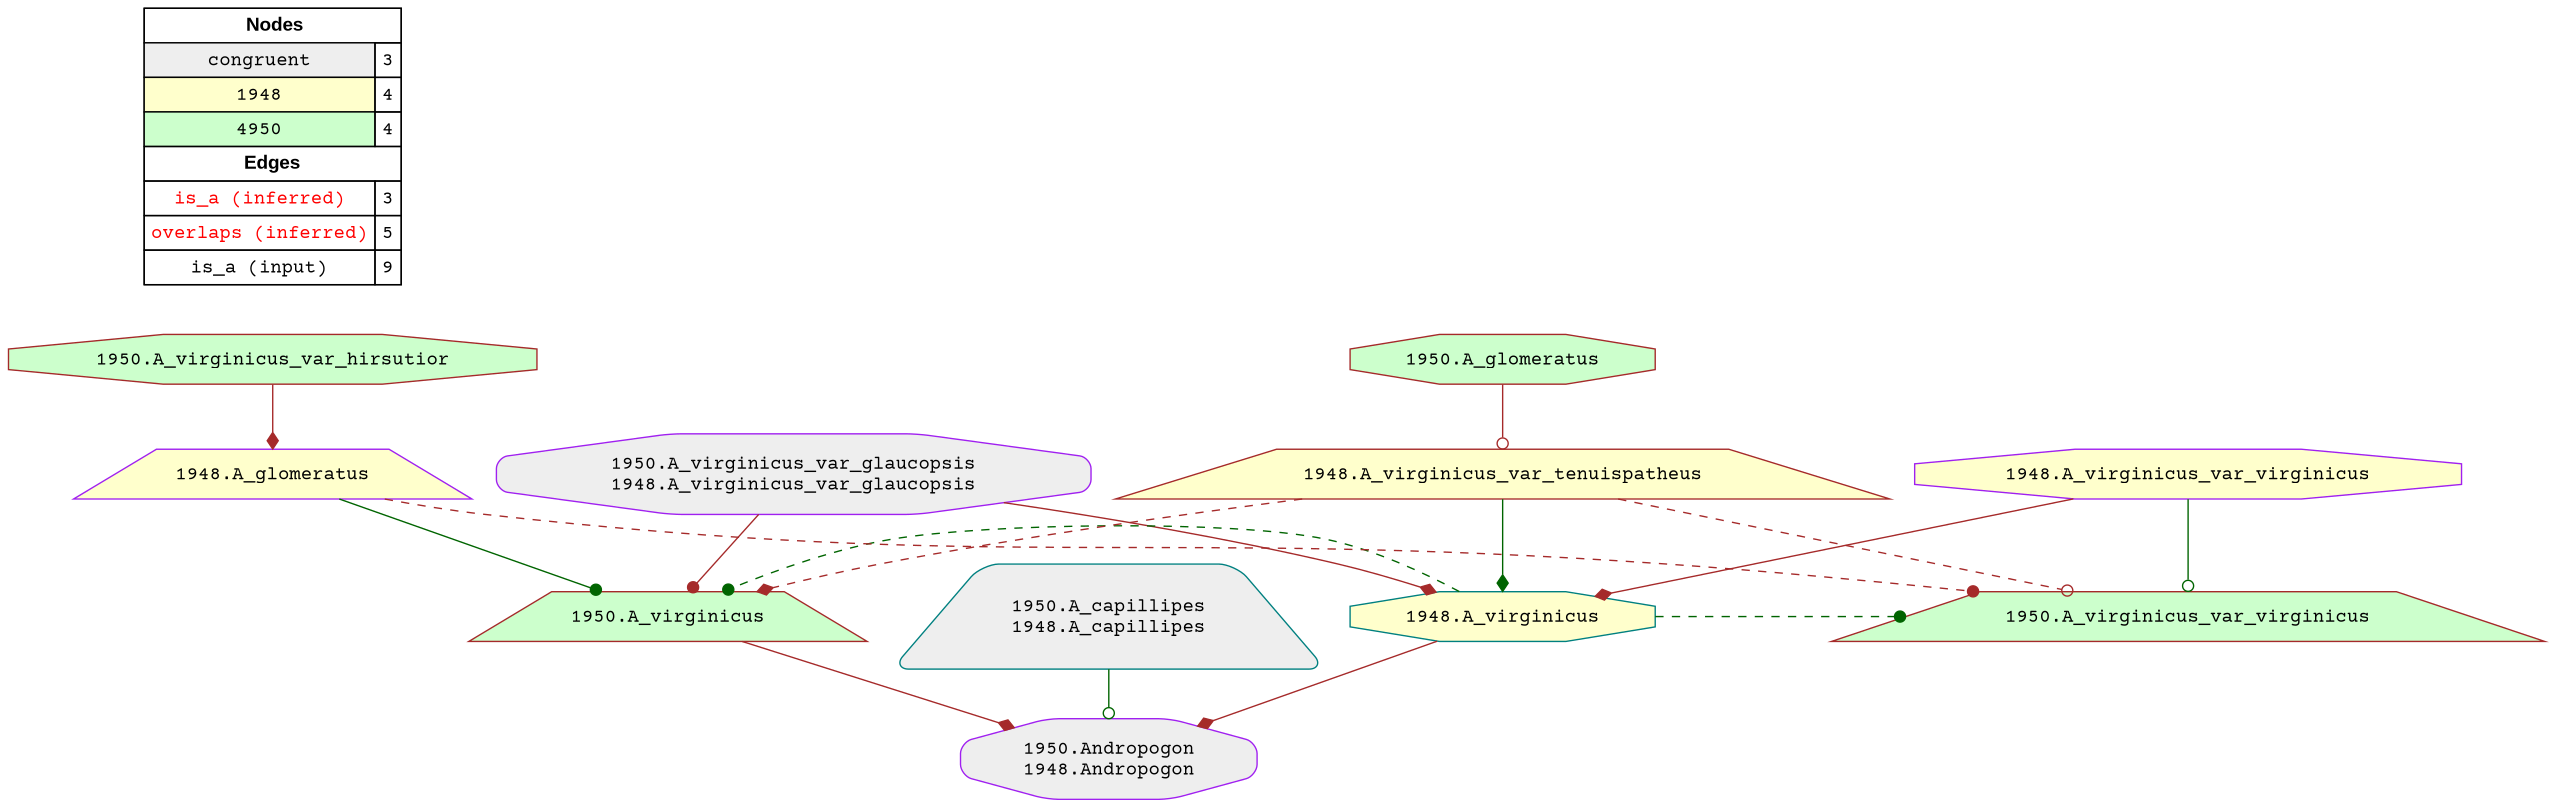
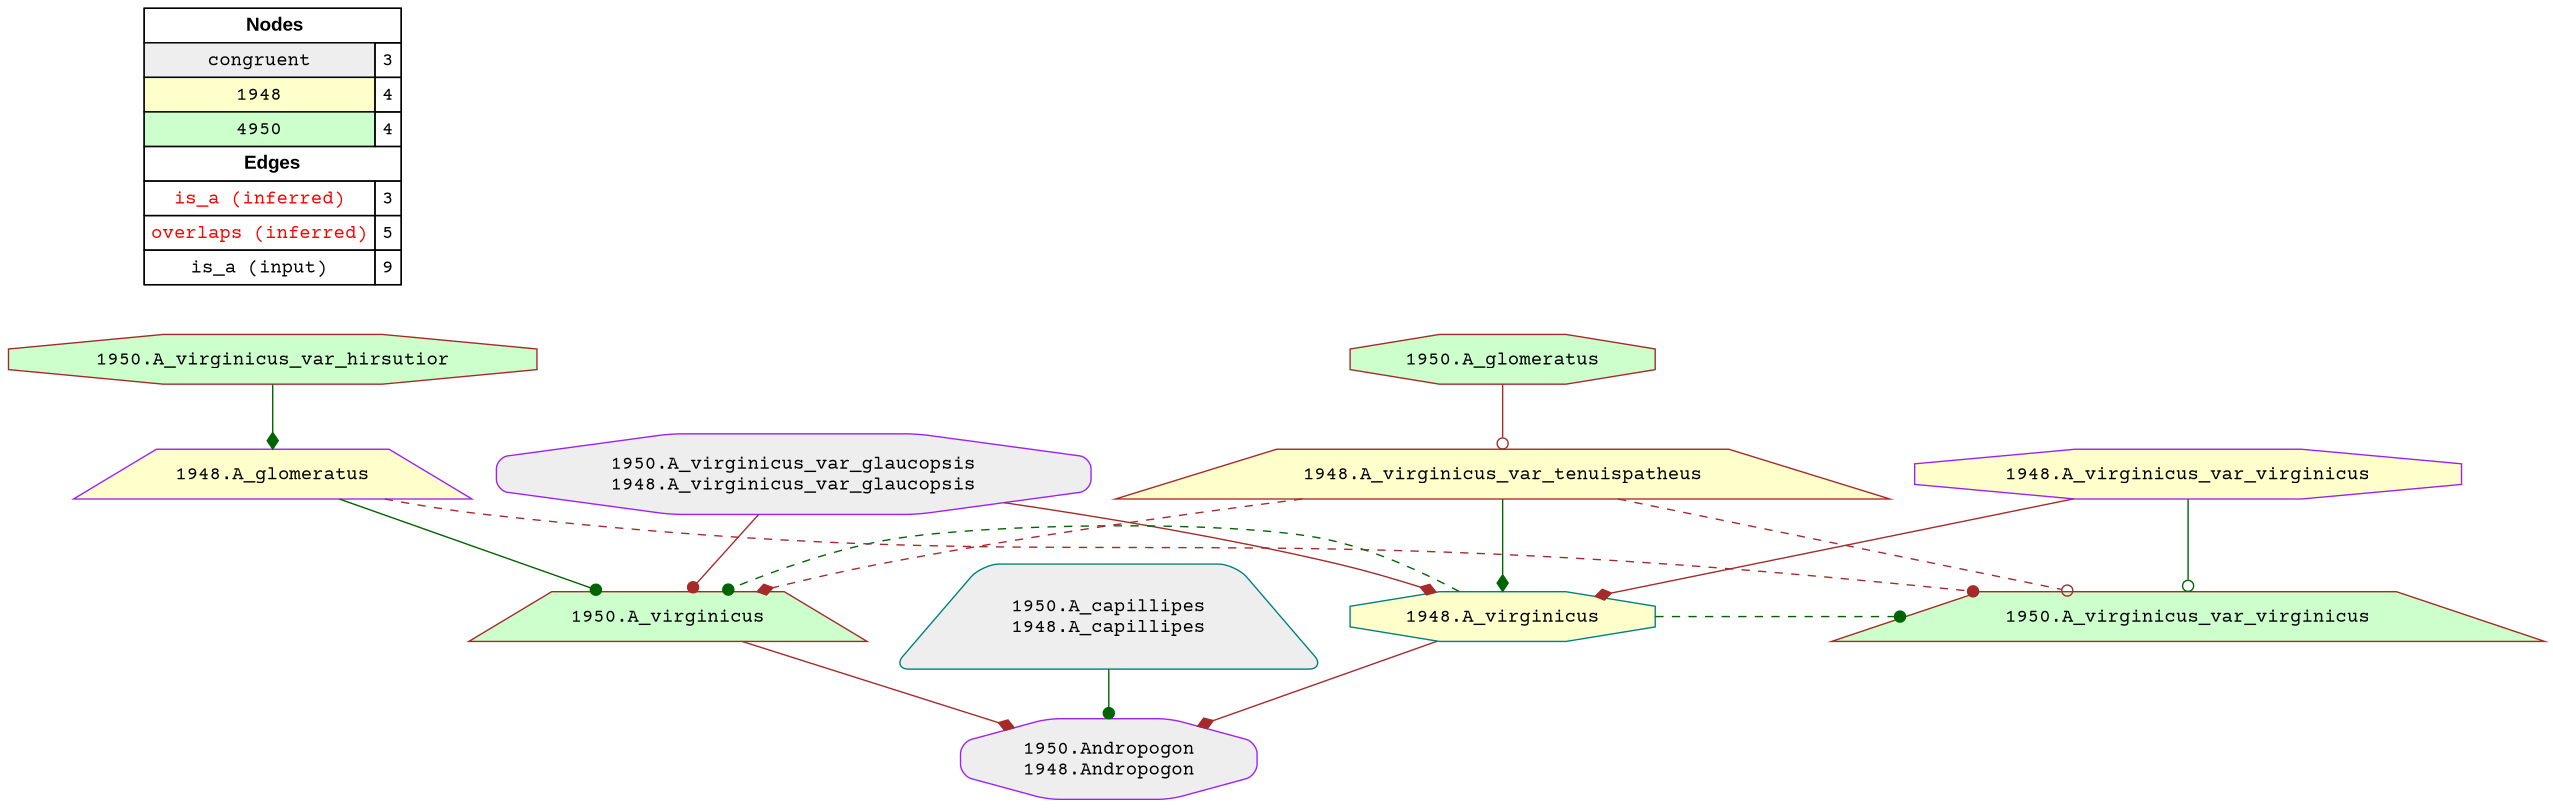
edge "1950.A_virginicus_var_hirsutior" -> "1948.A_glomeratus": color brown -> darkgreen
edge "1950.A_capillipes 1948.A_capillipes" -> "1950.Andropogon 1948.Andropogon": arrowhead odot -> dot
